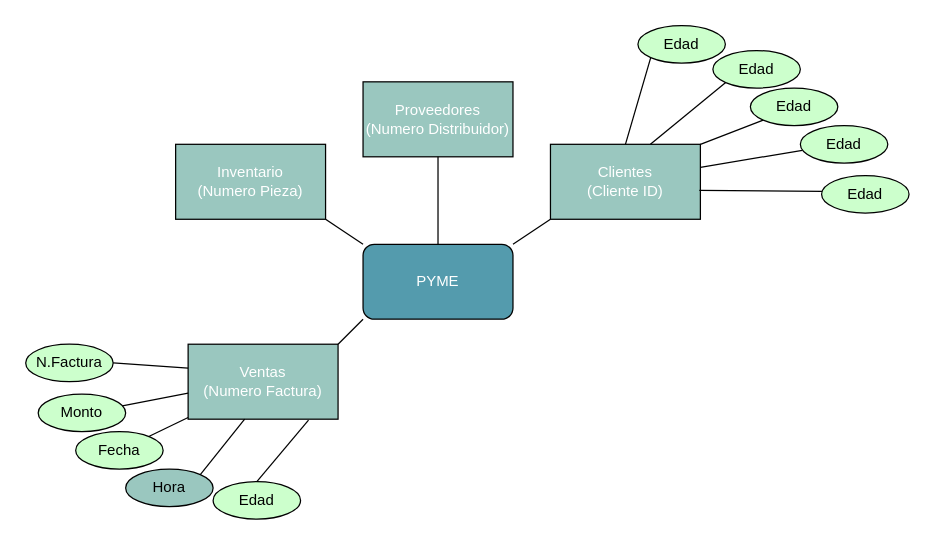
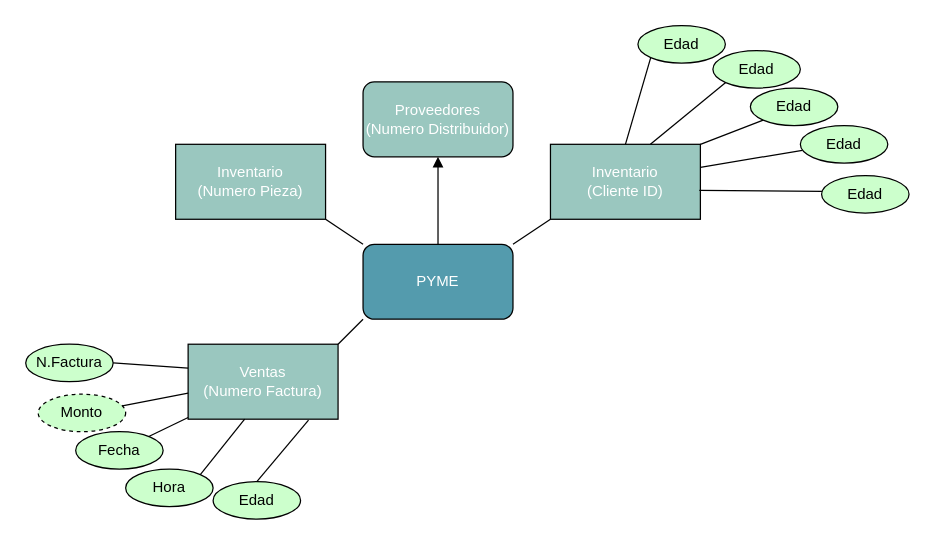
node "Proveedores (Numero Distribuidor)": shape rectangle -> rounded rectangle
edge "Proveedores (Numero Distribuidor)" -- "PYME": arrowhead none -> block
node "Clientes (Cliente ID)": label "Clientes (Cliente ID)" -> "Inventario (Cliente ID)"
node "Monto": style solid -> dashed
node "Hora": fillcolor #9ac7bf -> #ccffcc
